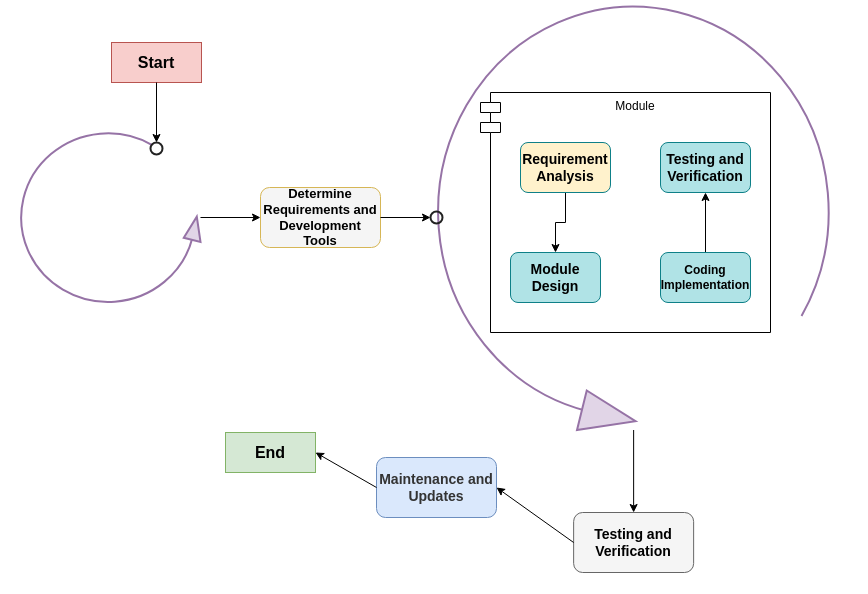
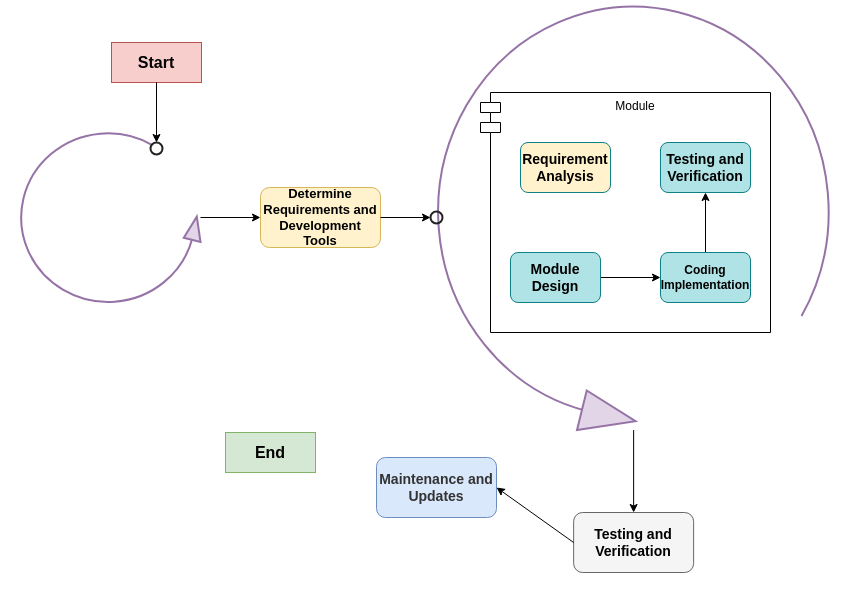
node "Determine Requirements and Development Tools": fillcolor #f5f5f5 -> #fff2cc
edge "Requirement Analysis" -> "Module Design": removed
edge "Module Design" -> "Coding Implementation": added
edge "Maintenance and Updates" -> "End": removed
